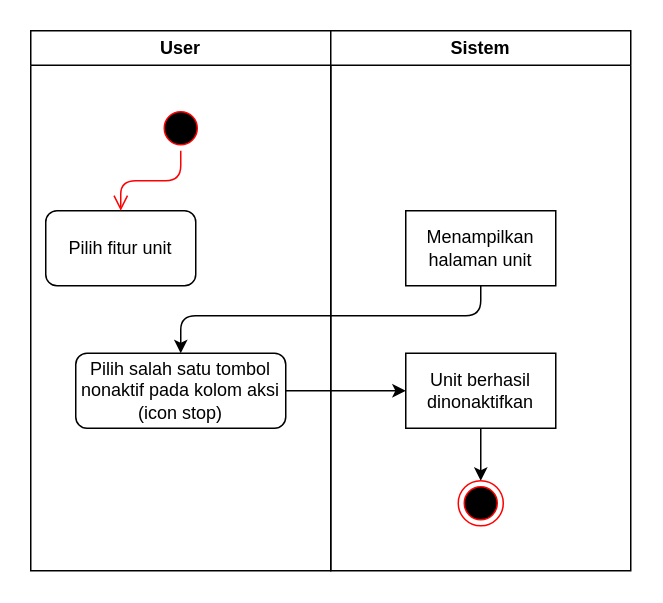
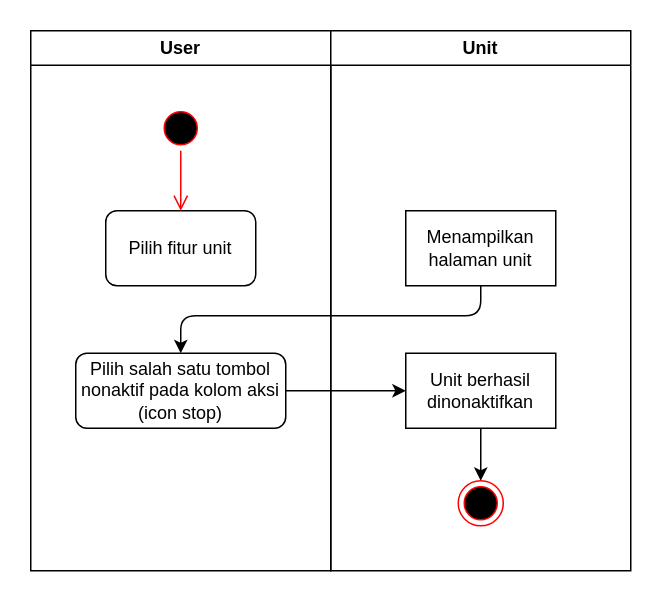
node "Sistem": label "Sistem" -> "Unit"
node "Pilih fitur unit": moved (121, 248) -> (181, 248)
